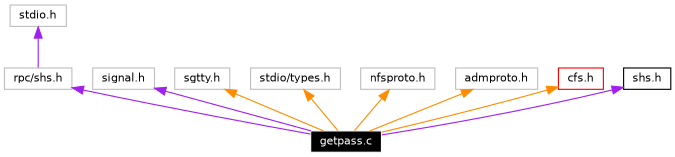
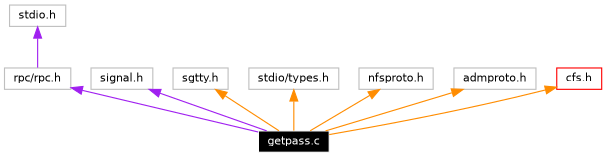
node "rpc/shs.h": label "rpc/shs.h" -> "rpc/rpc.h"
node "shs.h": removed
